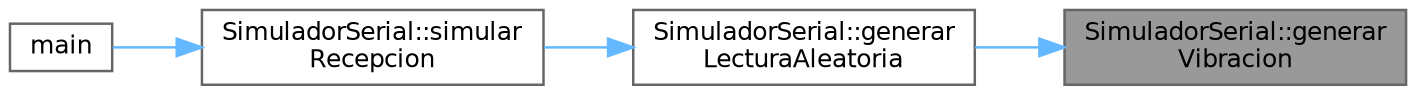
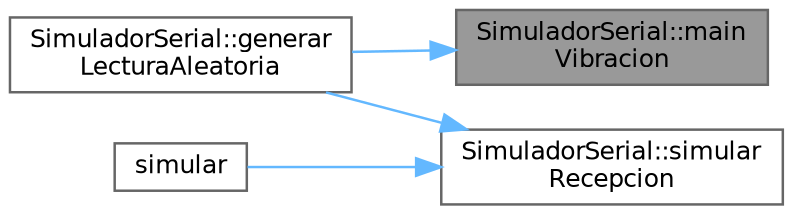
node "main": label "main" -> "simular"
edge "SimuladorSerial::simular Recepcion" -> "SimuladorSerial::generar LecturaAleatoria": reversed
node "SimuladorSerial::generar Vibracion": label "SimuladorSerial::generar Vibracion" -> "SimuladorSerial::main Vibracion"
